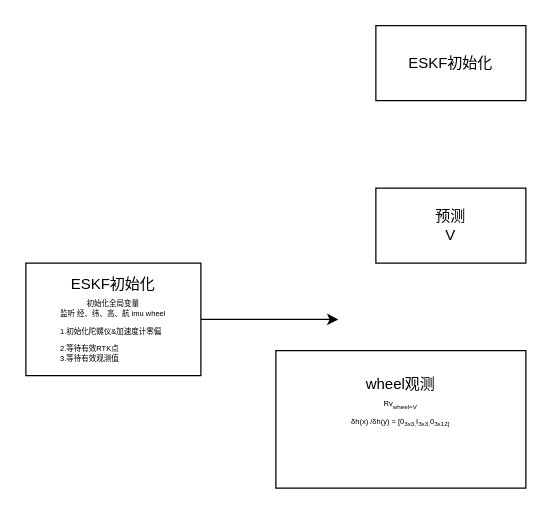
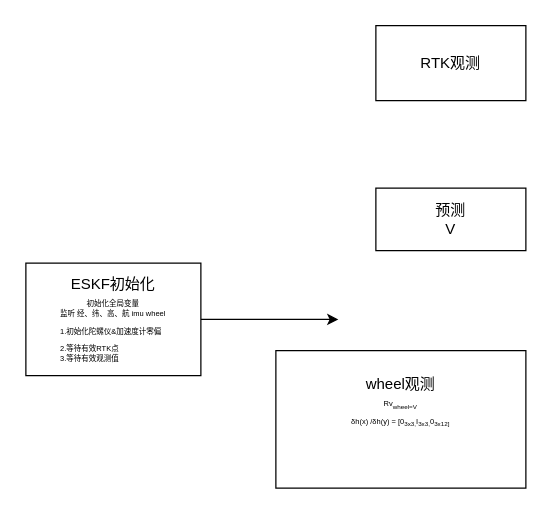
node "ESKF初始化": label "ESKF初始化" -> "RTK观测"
node "预测 V": size 150x75 -> 150x63
